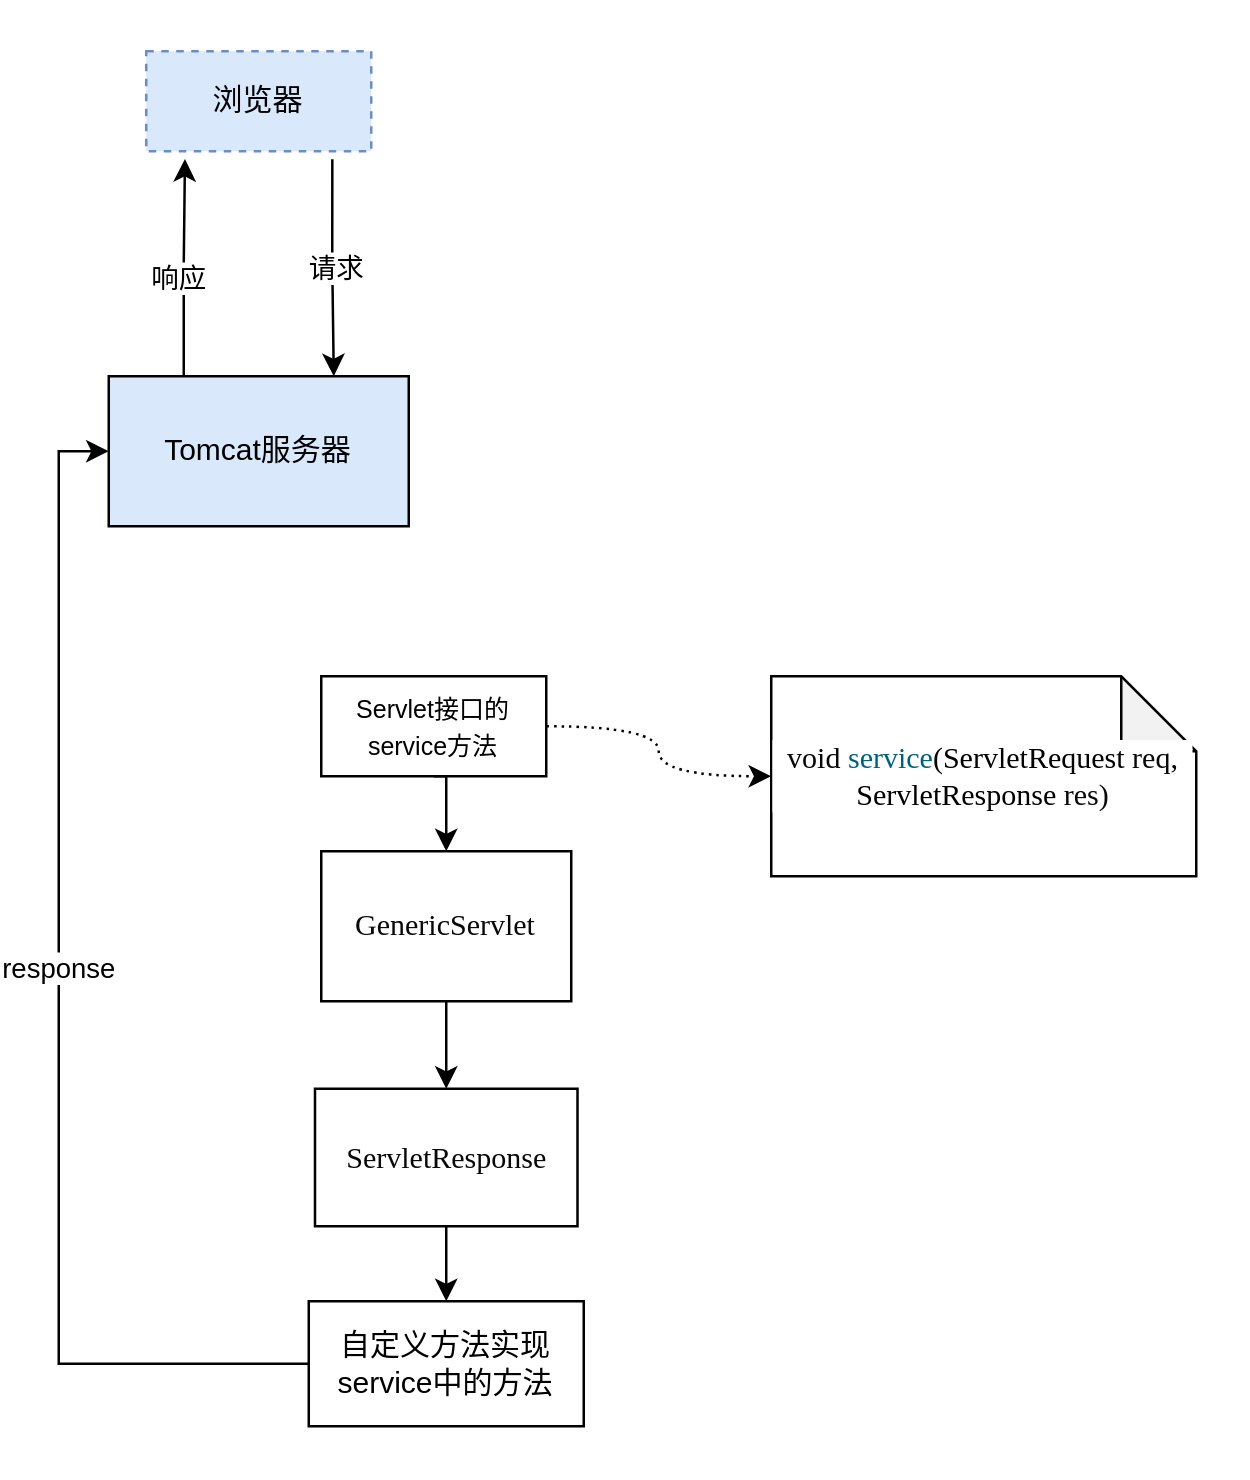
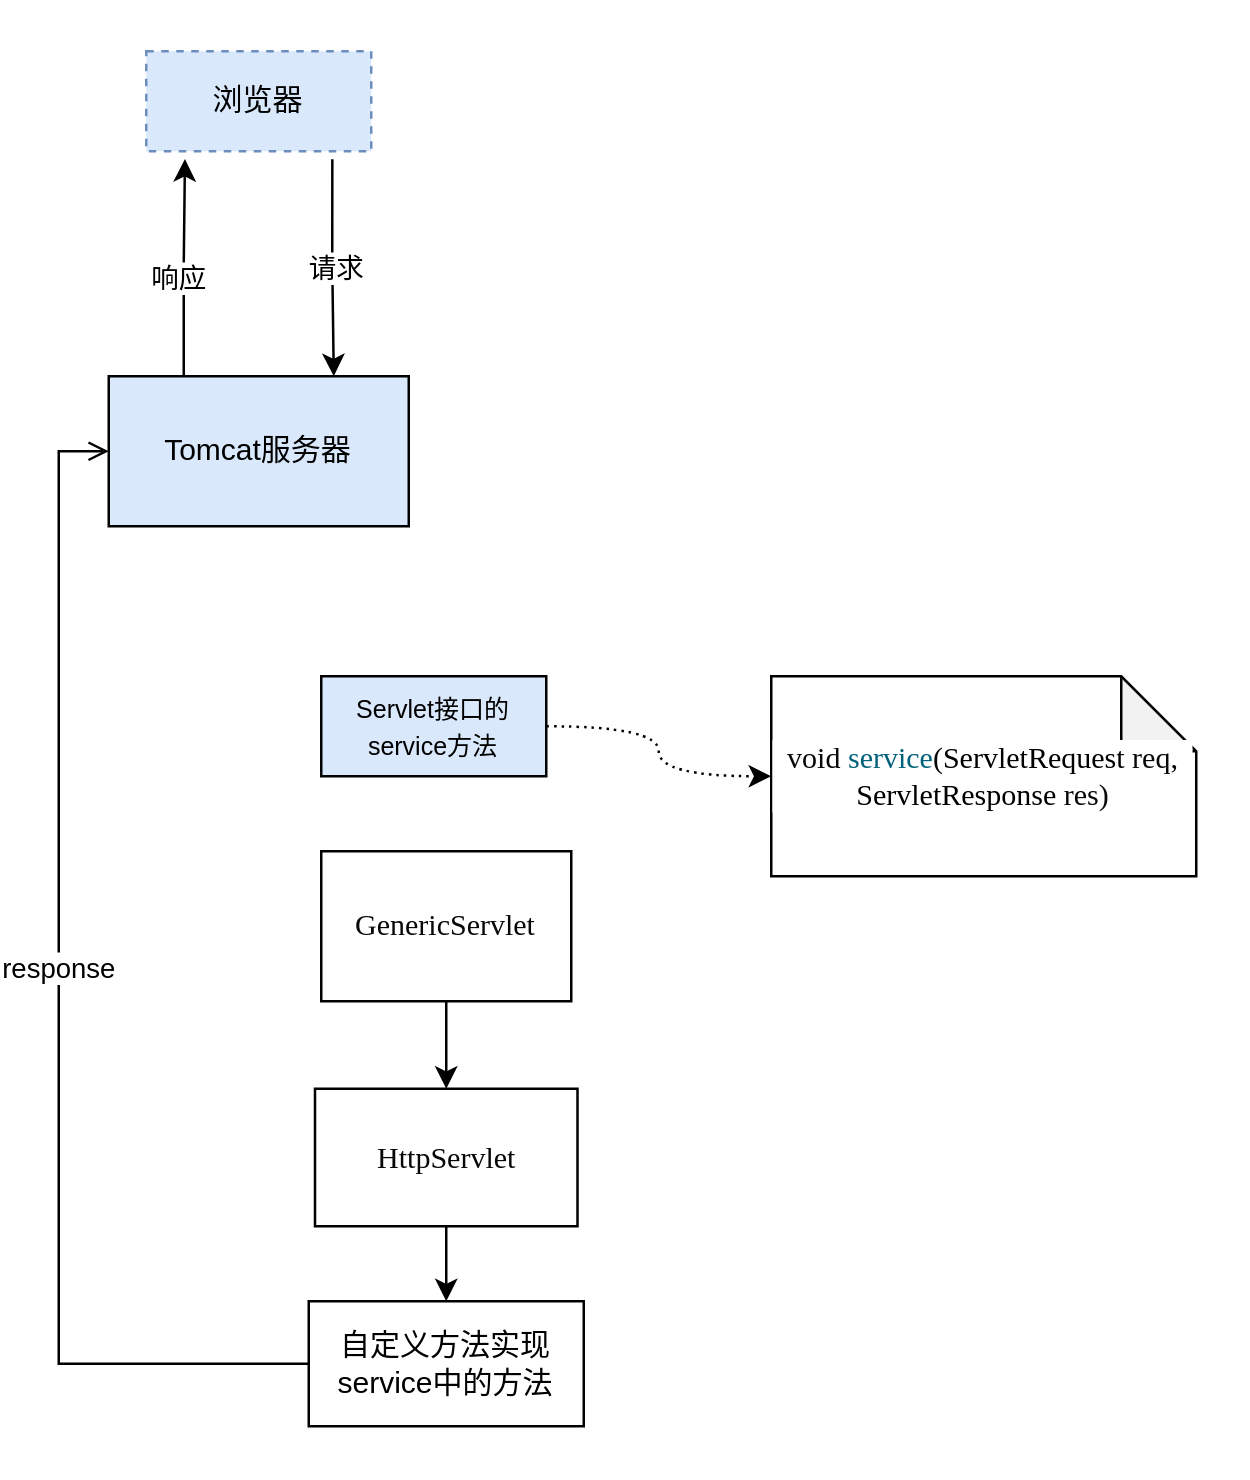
edge "自定义方法实现service中的方法" -> "Tomcat服务器": arrowhead classic -> open
node "Servlet接口的service方法": fillcolor #ffffff -> #dae8fc
edge "Servlet接口的service方法" -> "GenericServlet": removed
node "ServletResponse": label "ServletResponse" -> "HttpServlet"
